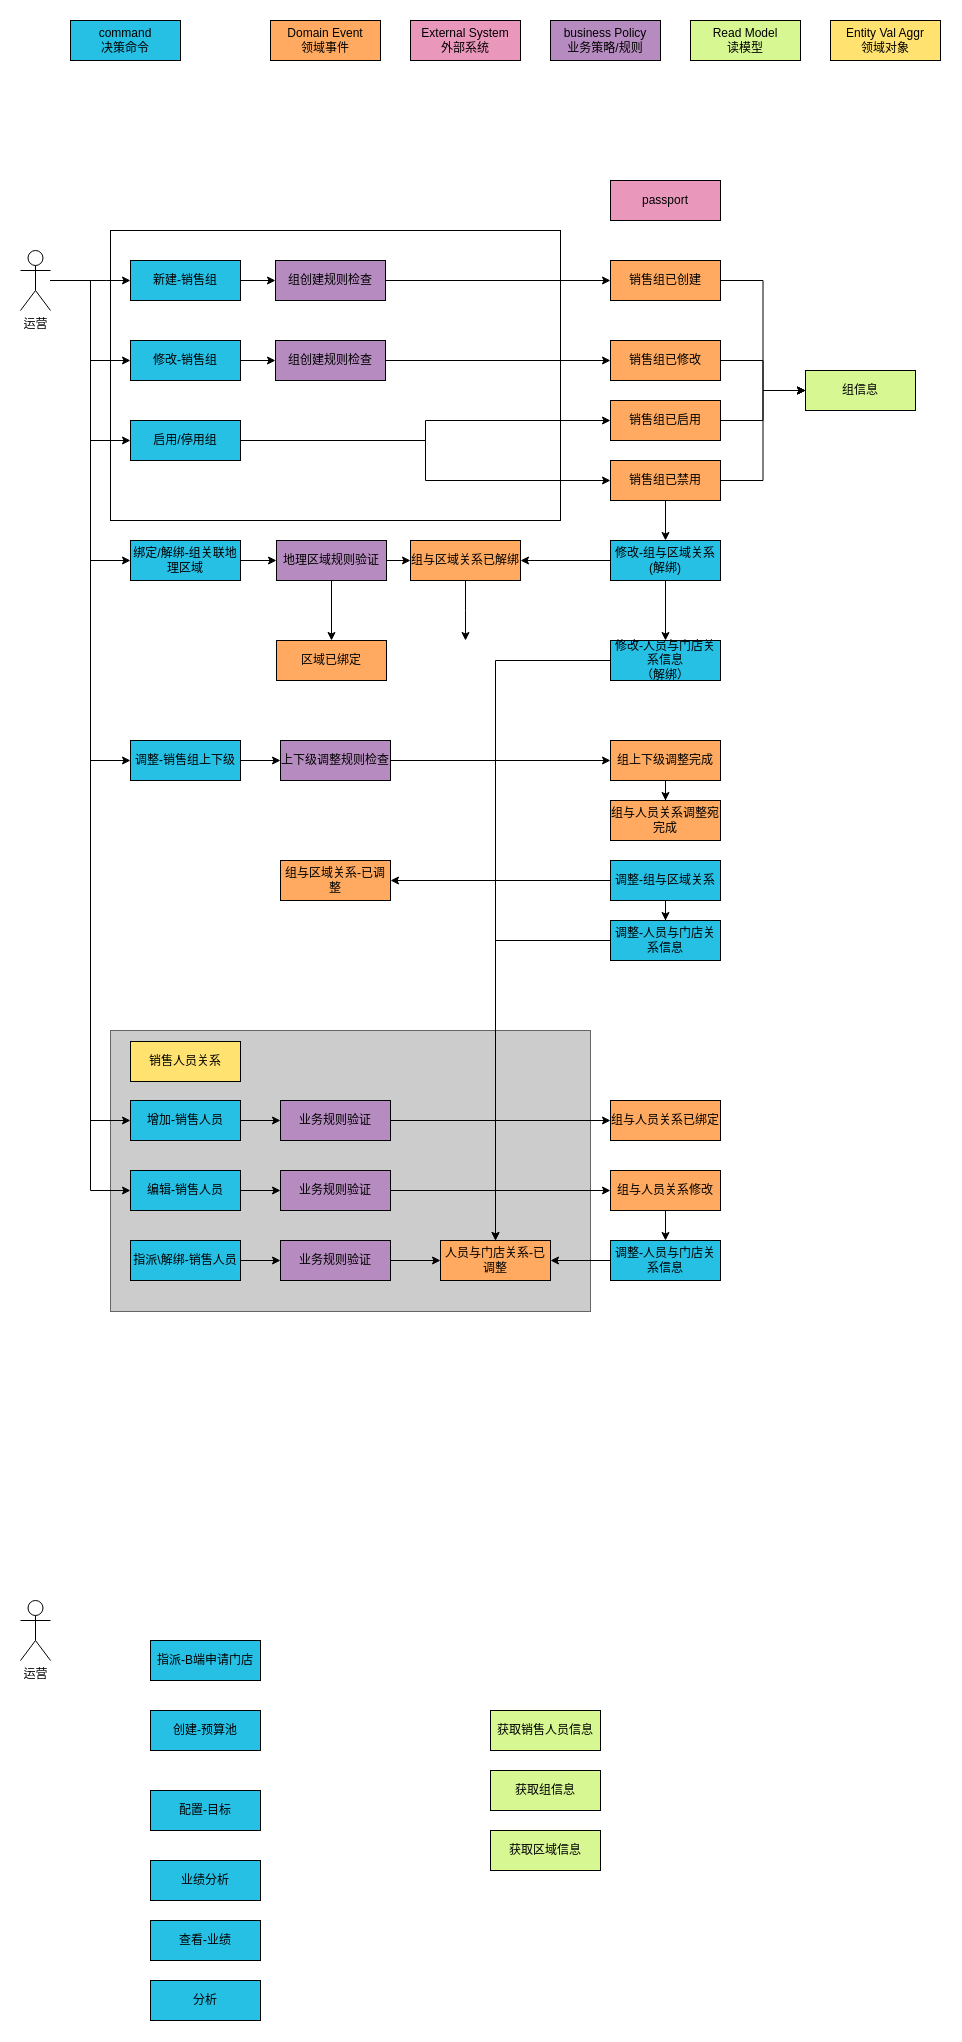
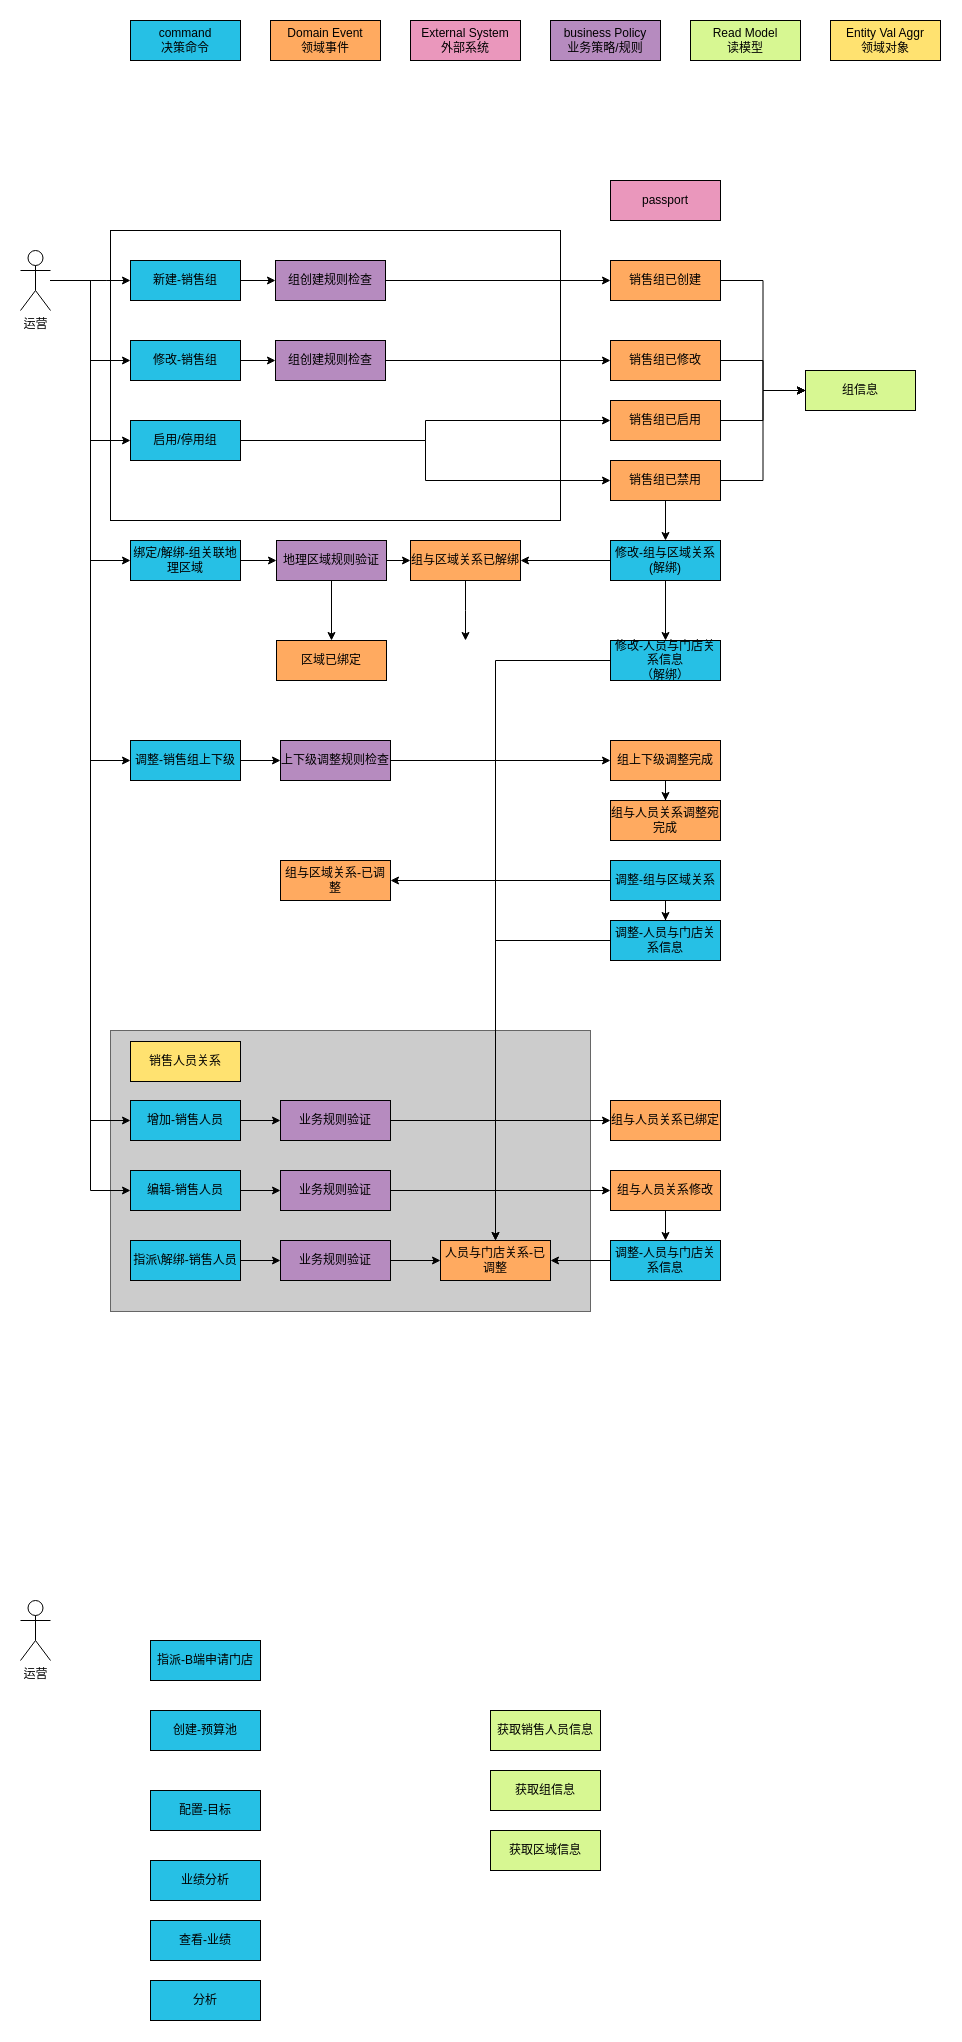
node "command 决策命令": moved (126, 41) -> (186, 41)
